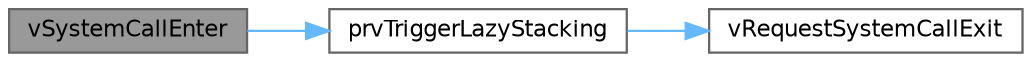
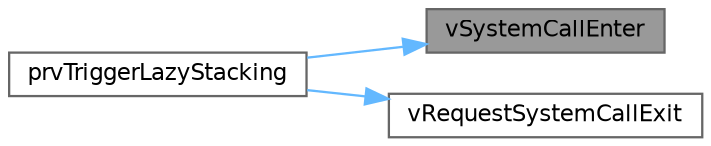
edge "vSystemCallEnter" -> "prvTriggerLazyStacking": reversed
